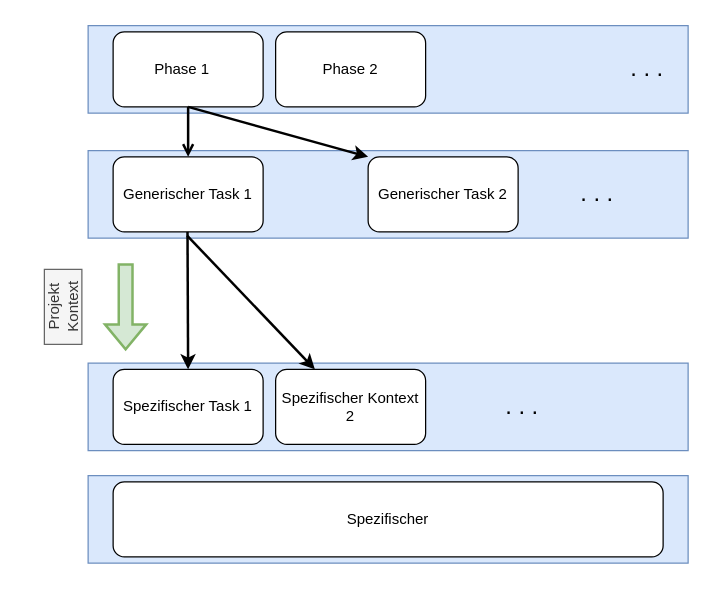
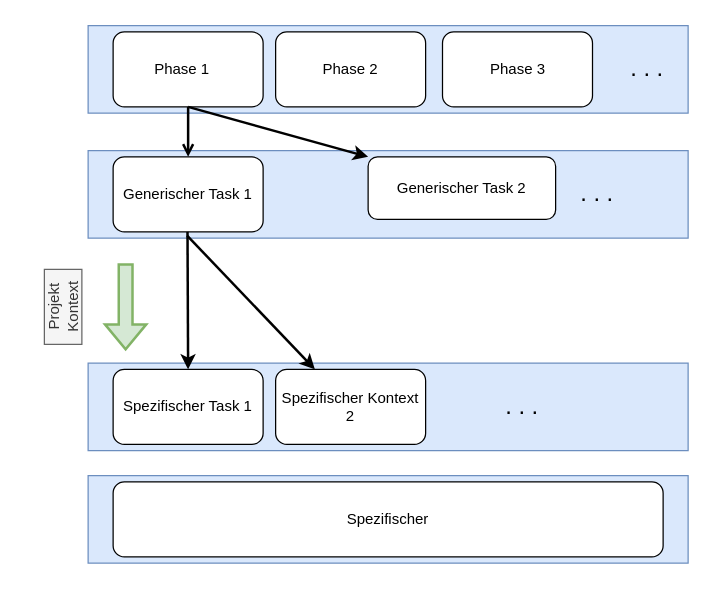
node "Phase 3": added
node "Generischer Task 2": size 150x75 -> 188x63
